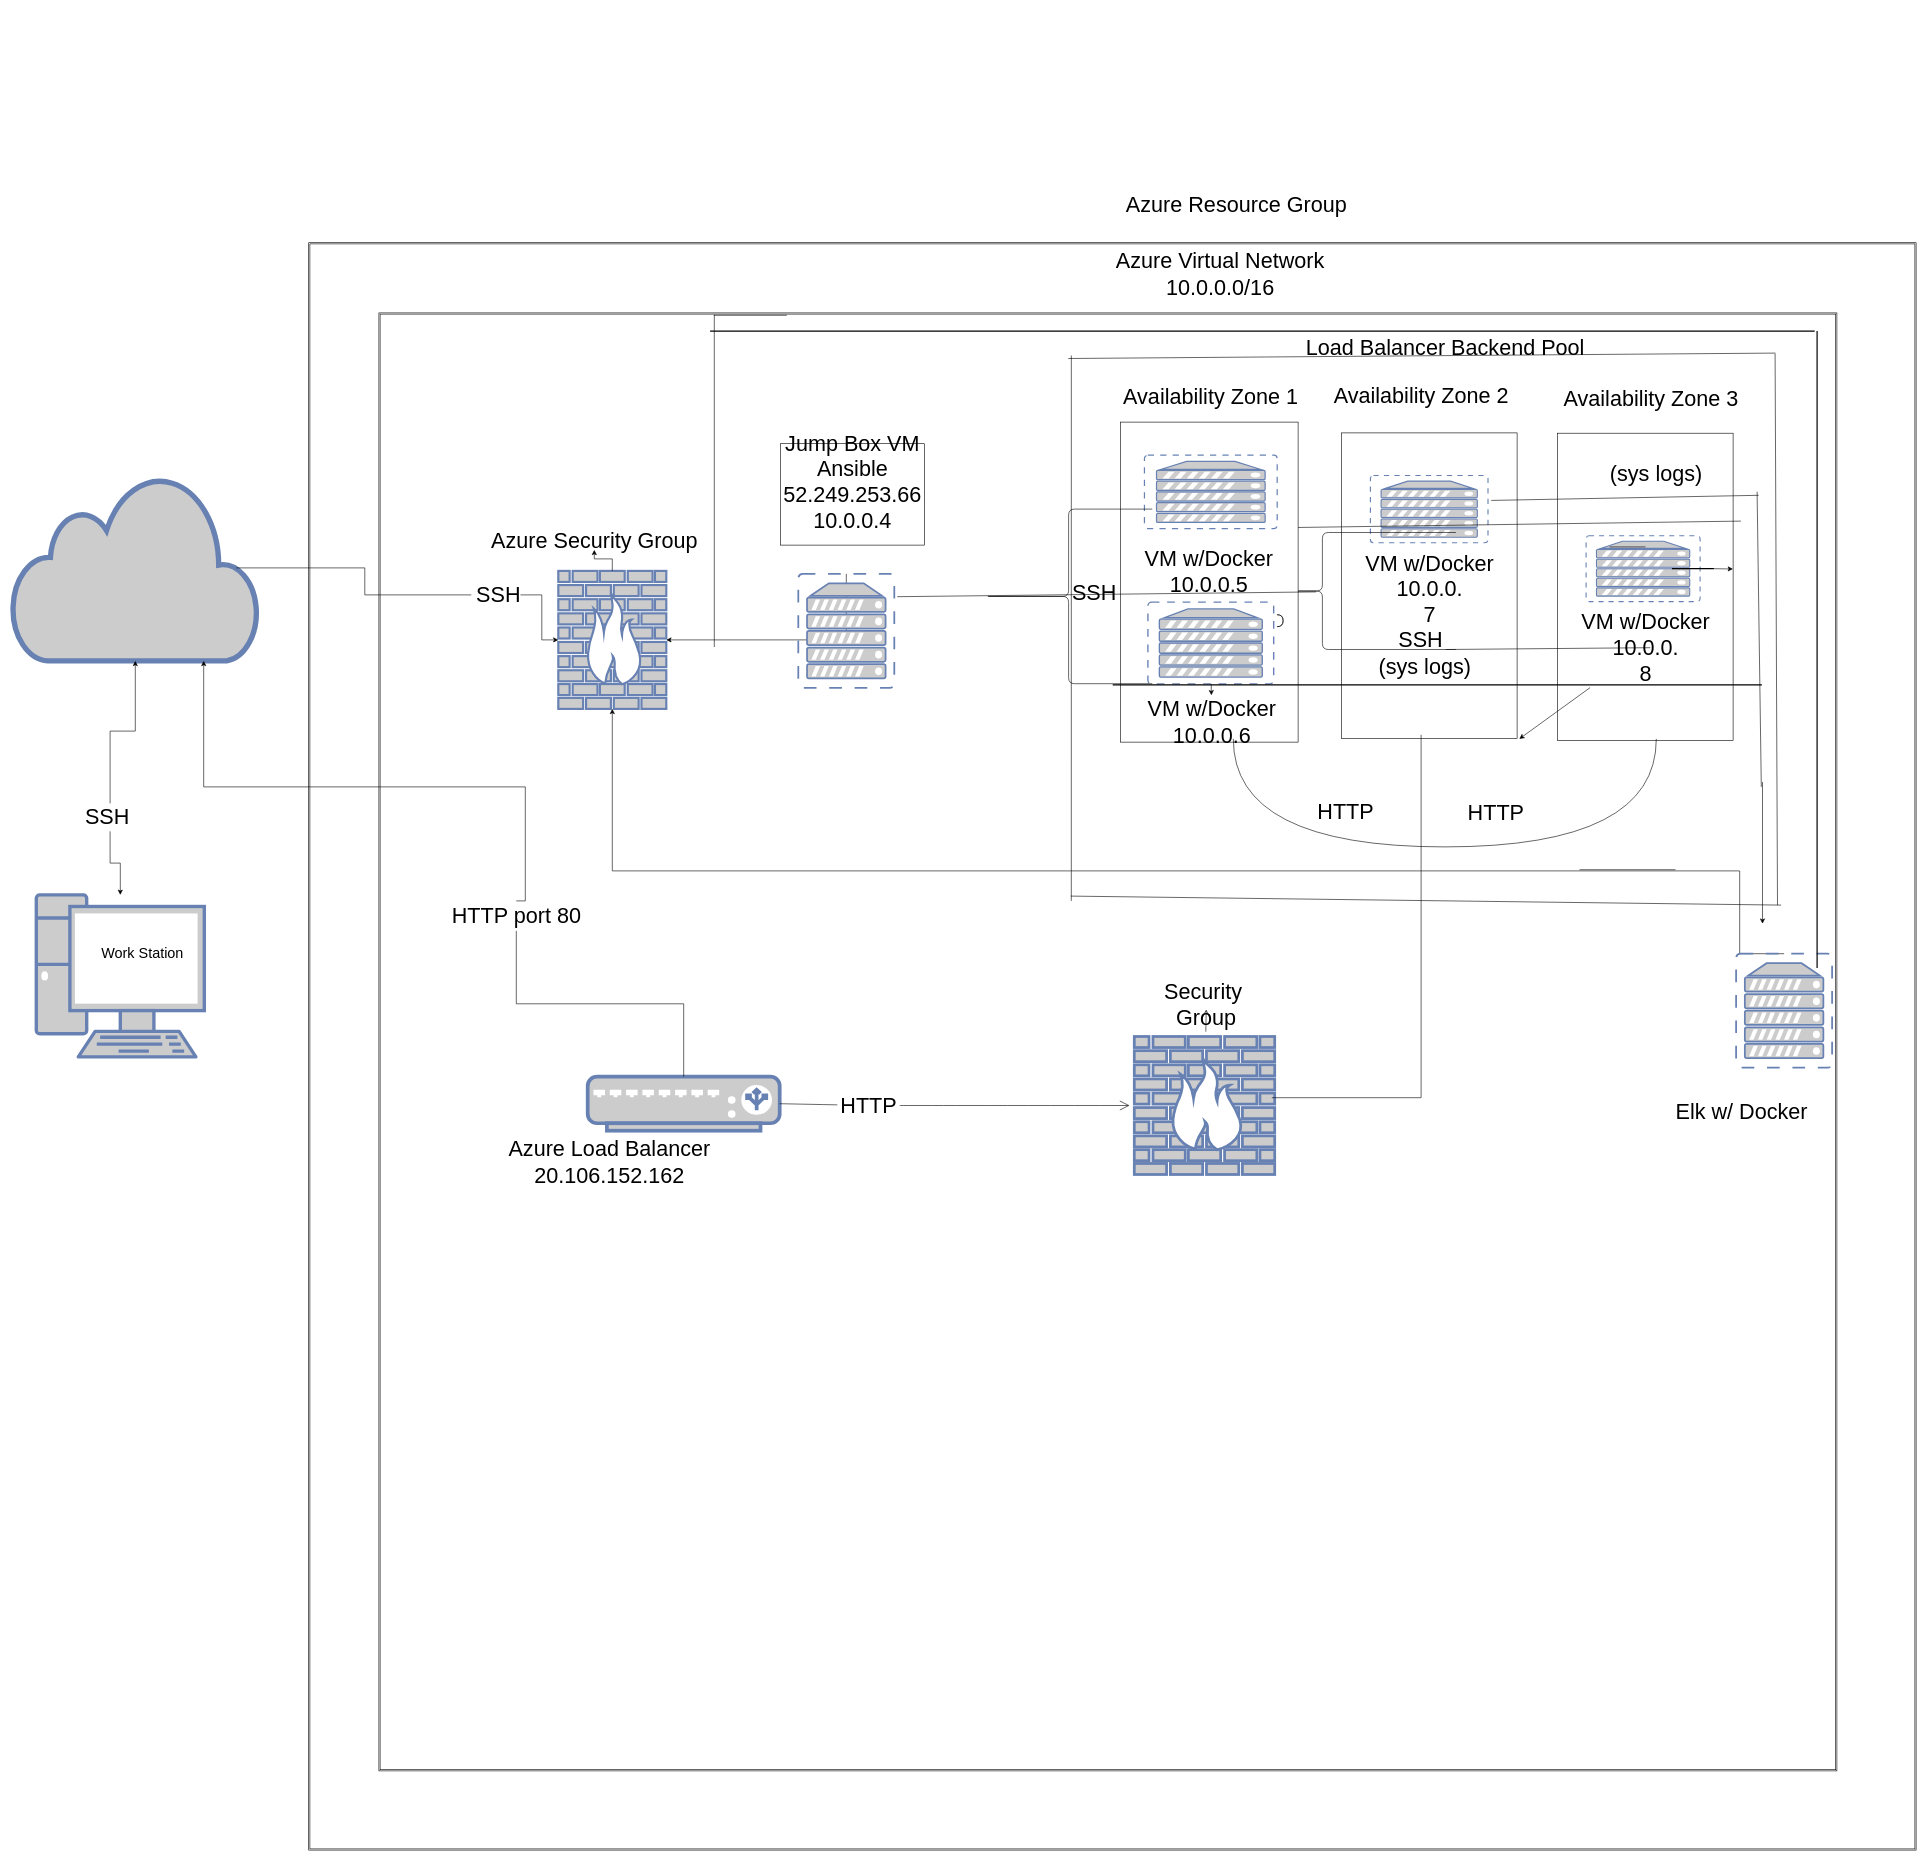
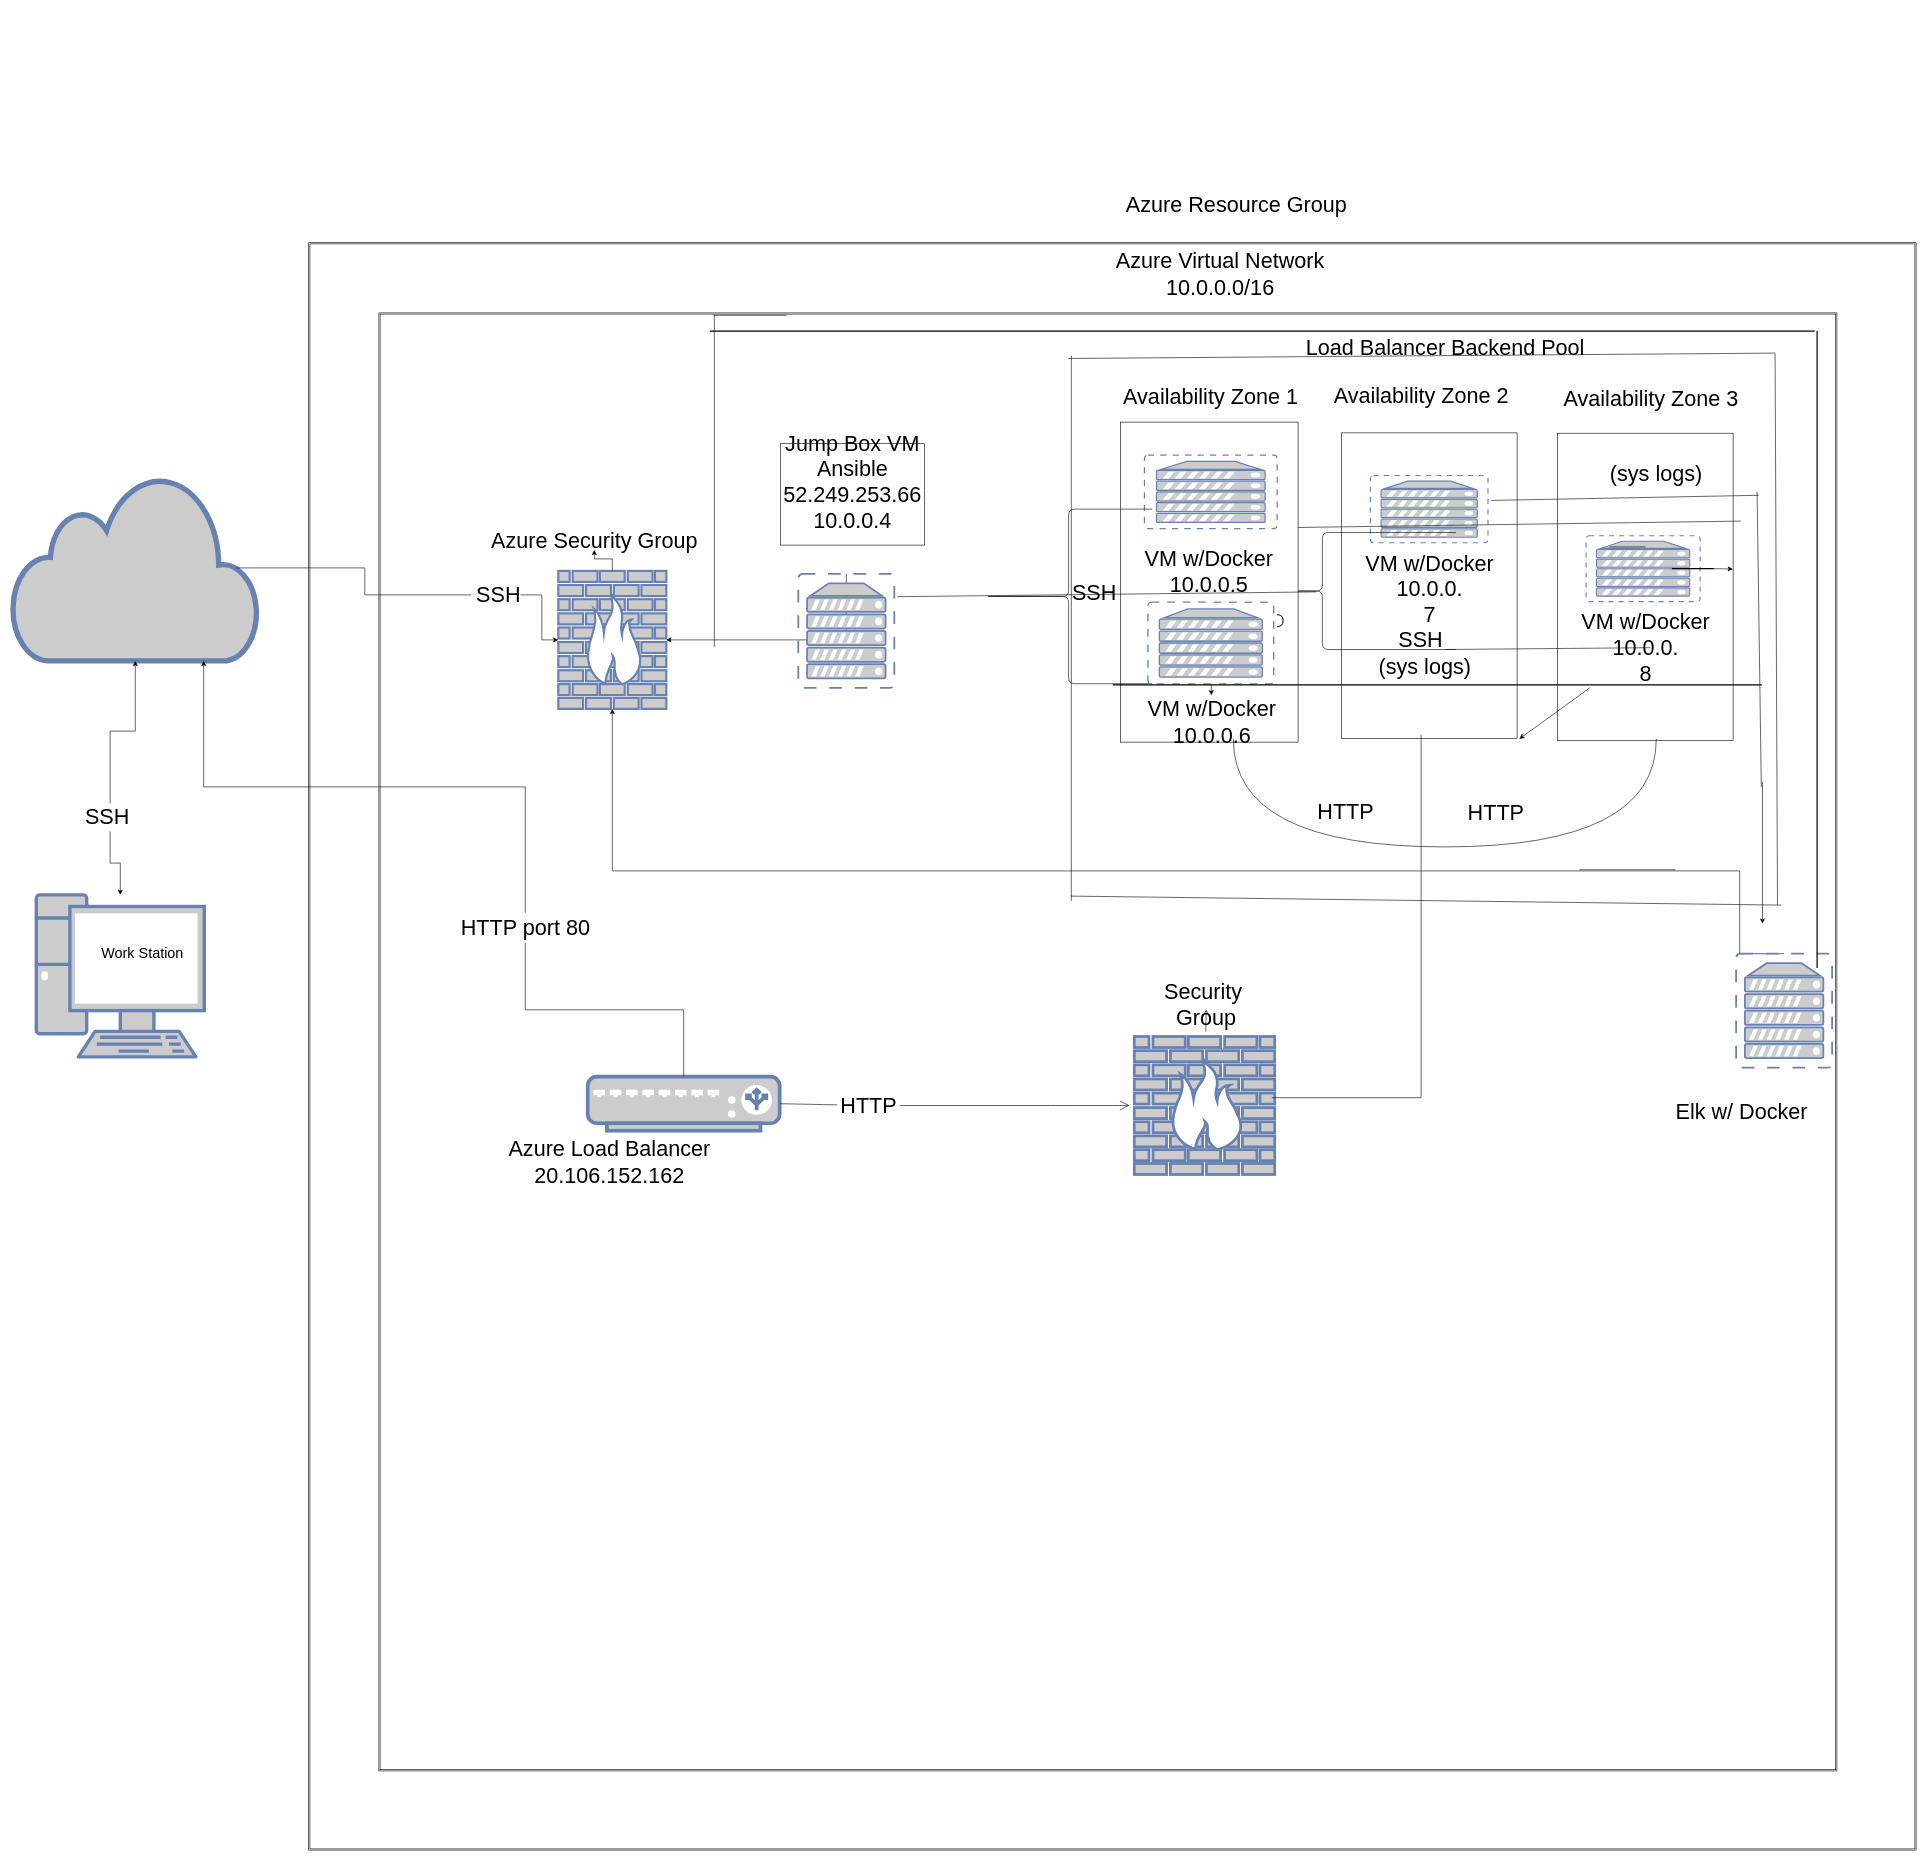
node "HTTP port 80": moved (516, 916) -> (525, 928)
